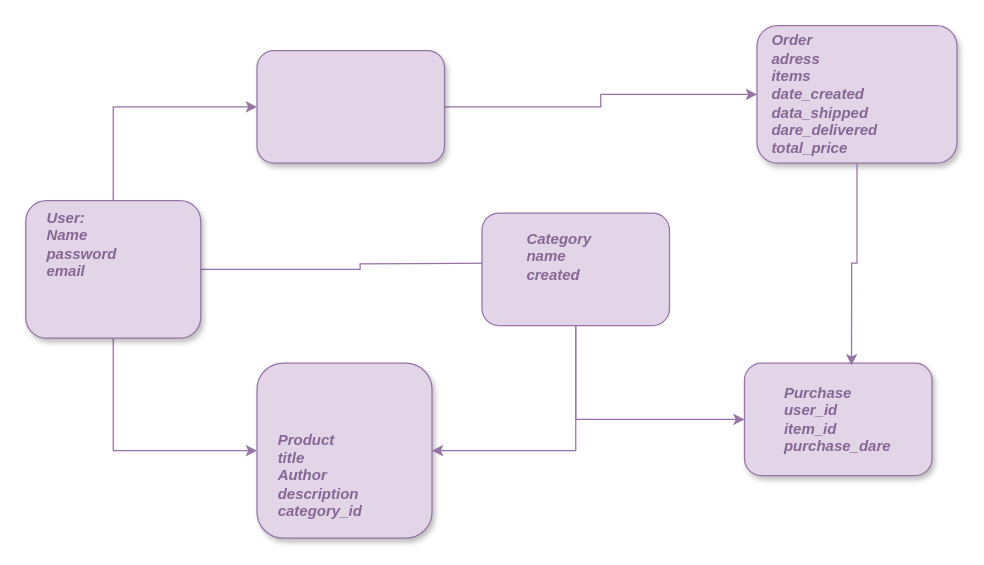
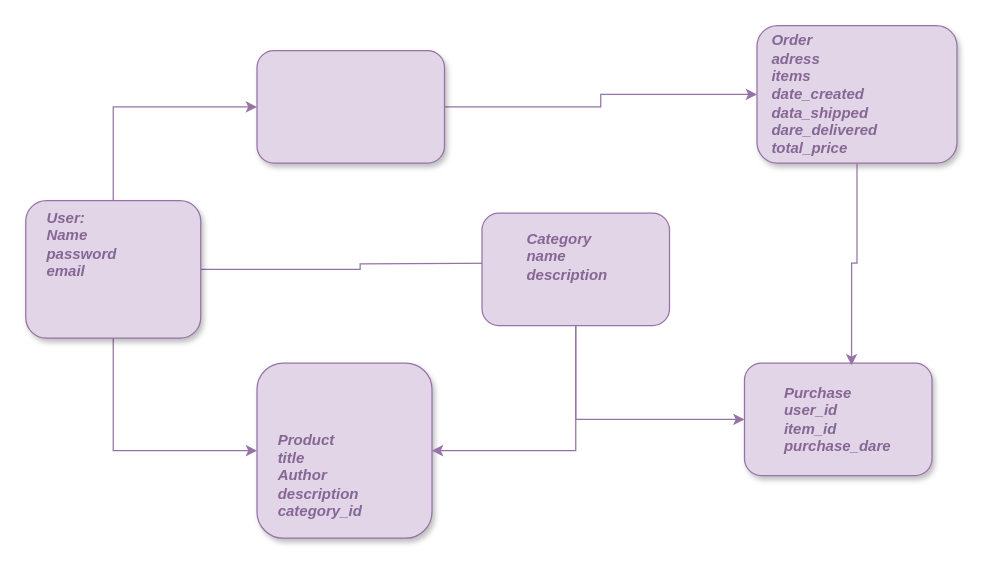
node "Category name created": label "Category name created" -> "Category name description"
